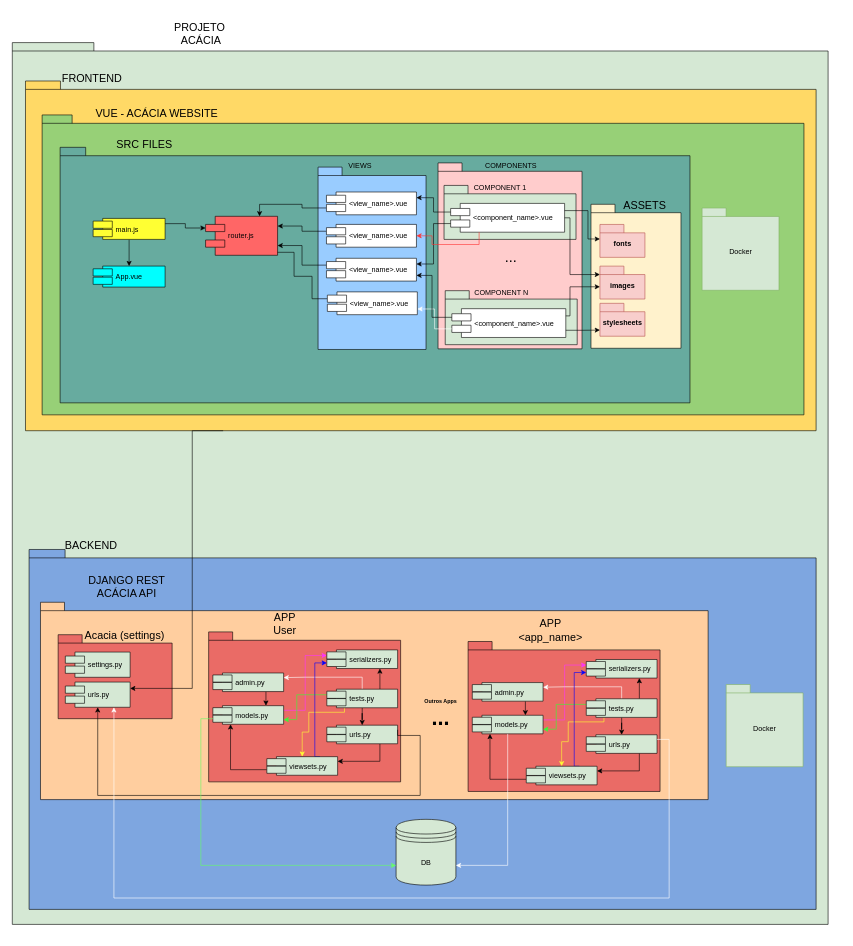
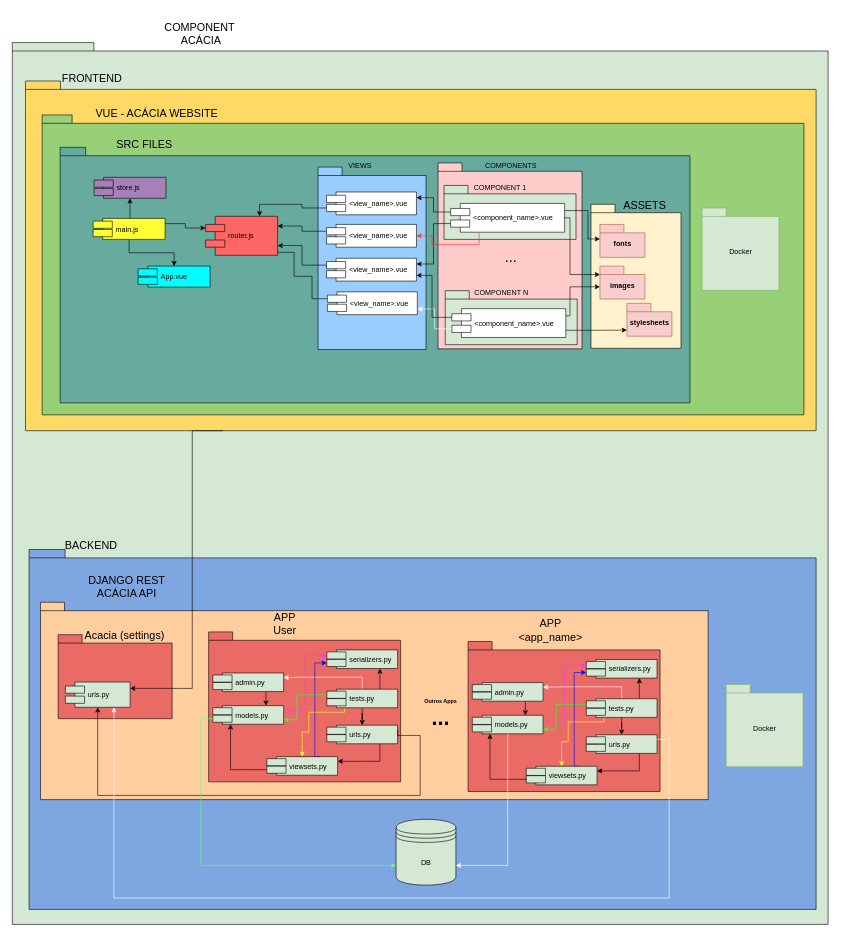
node "PROJETO ACÁCIA": label "PROJETO ACÁCIA" -> "COMPONENT ACÁCIA"
node "store.js": added
edge "main.js" -> "store.js": added
node "App.vue": moved (129, 277) -> (174, 277)
node "stylesheets": moved (623, 320) -> (650, 320)
node "settings.py": removed
